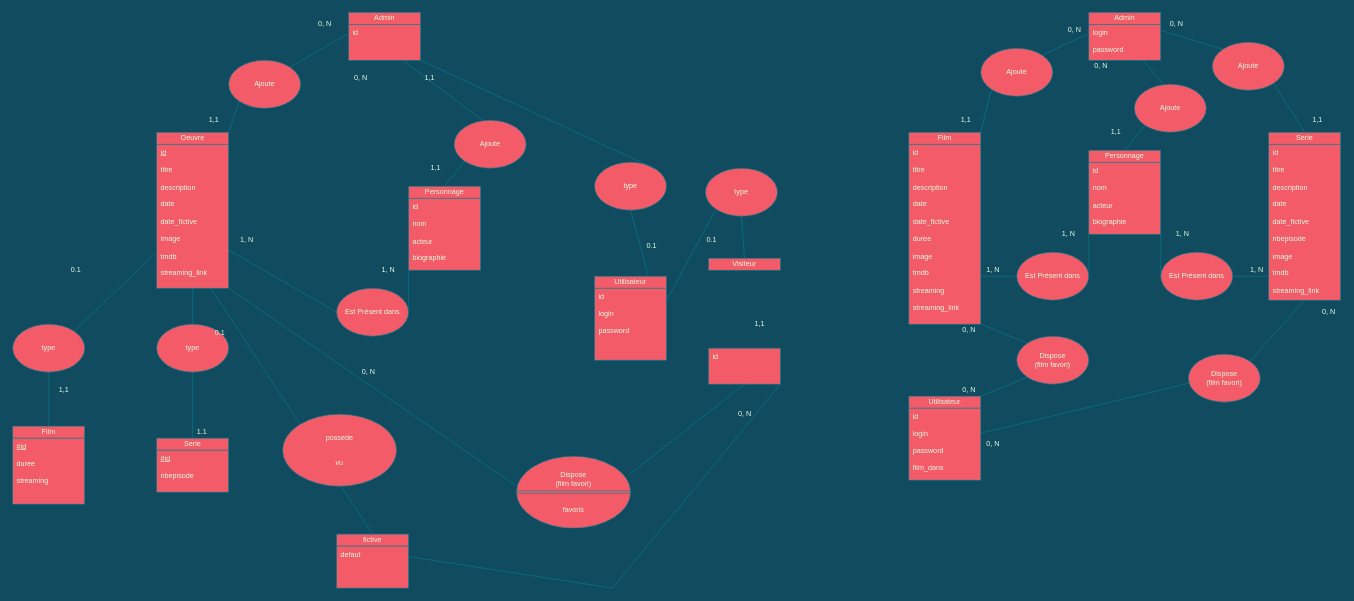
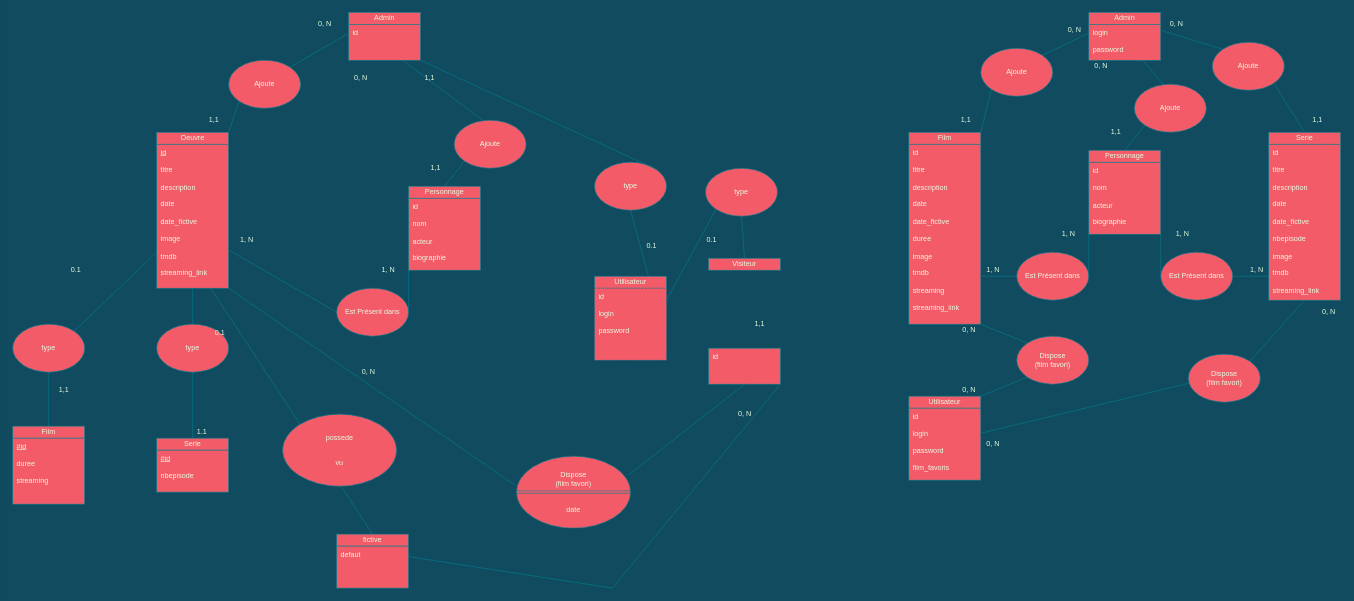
node "id login password": style solid -> dashed
node "id login password film_dans": label "id login password film_dans" -> "id login password film_favoris"
node "Dispose (film favori) favoris": label "Dispose (film favori) favoris" -> "Dispose (film favori) date"
